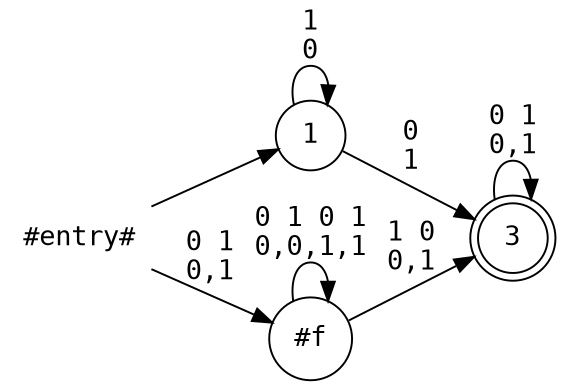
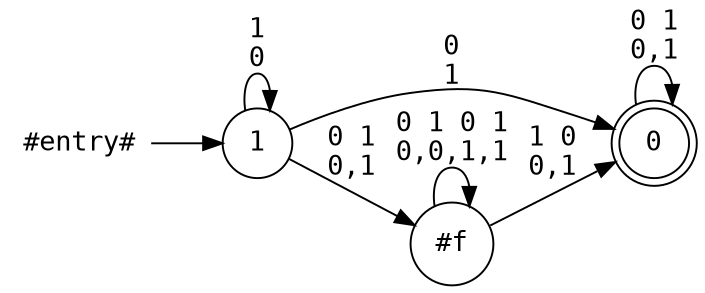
node "3": label "3" -> "0"
edge "#entry#" -> "#f": now "1" -> "#f"
